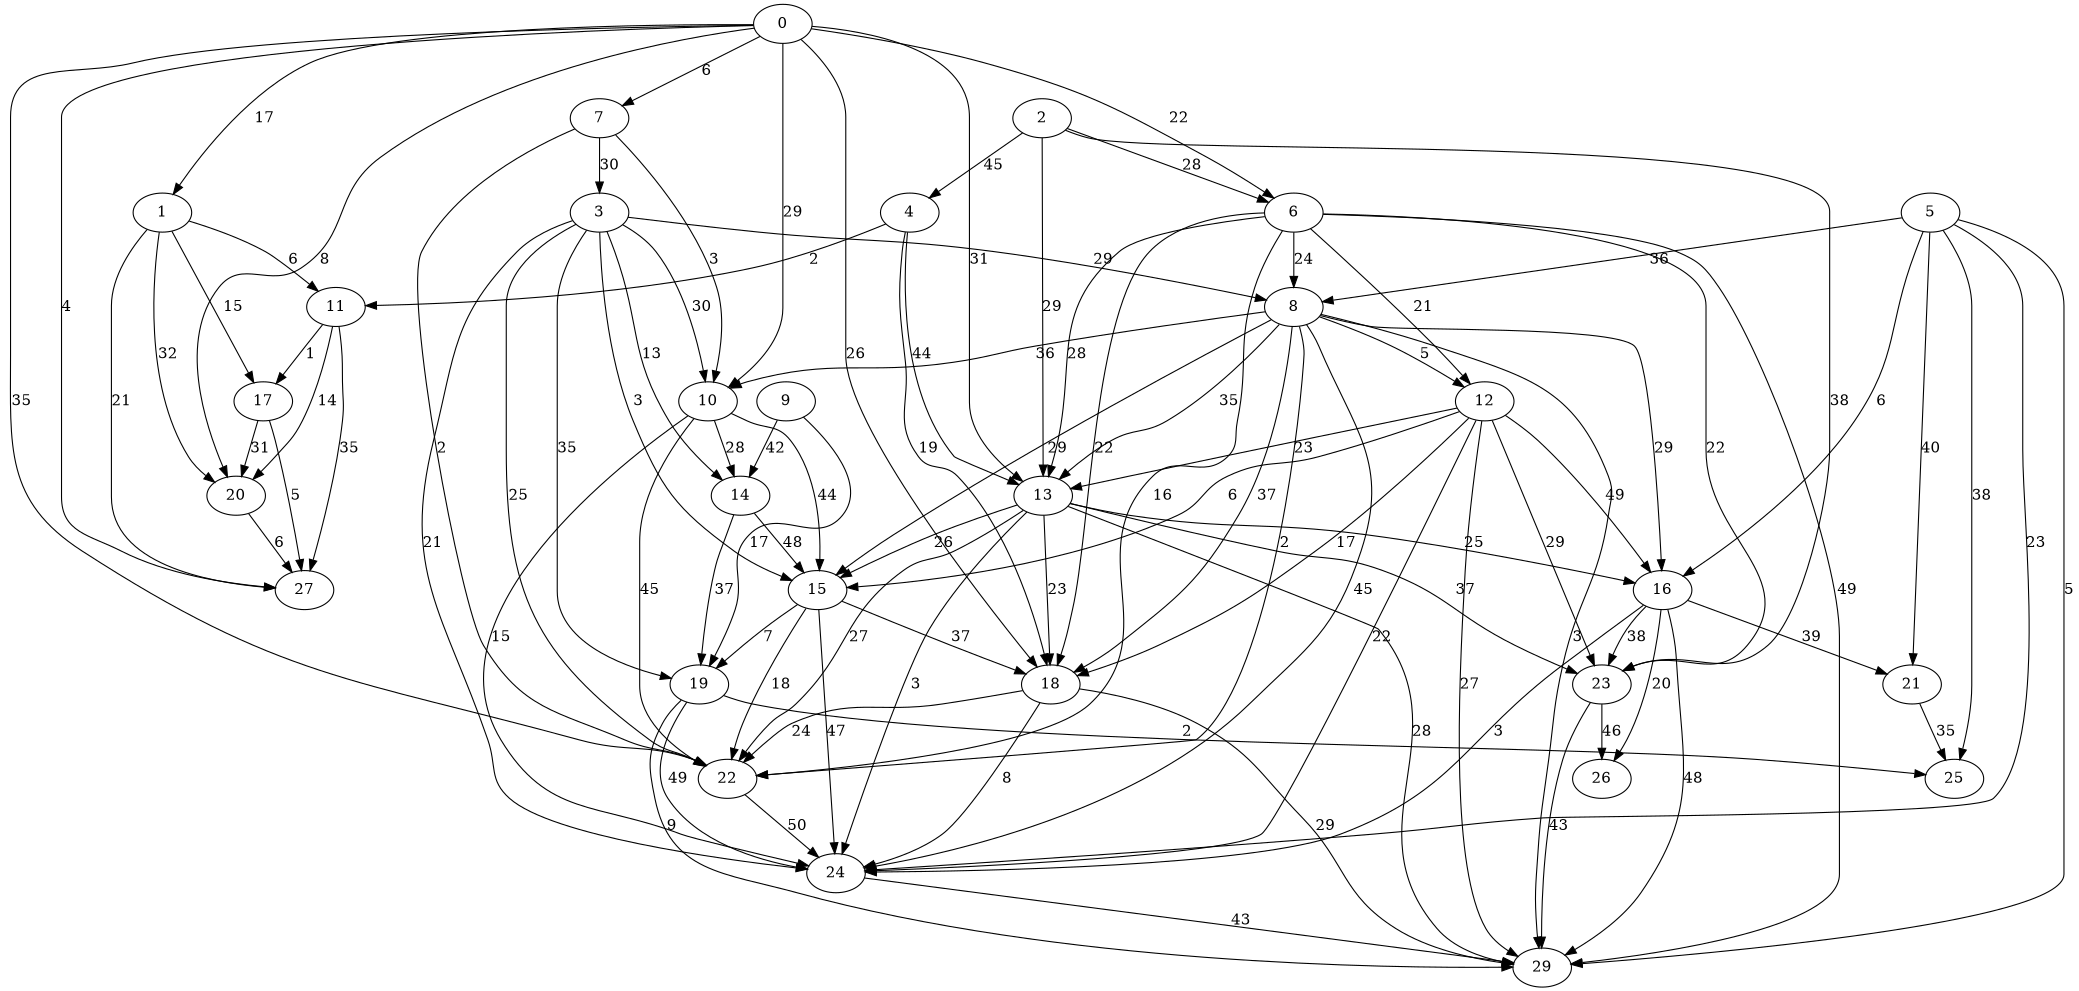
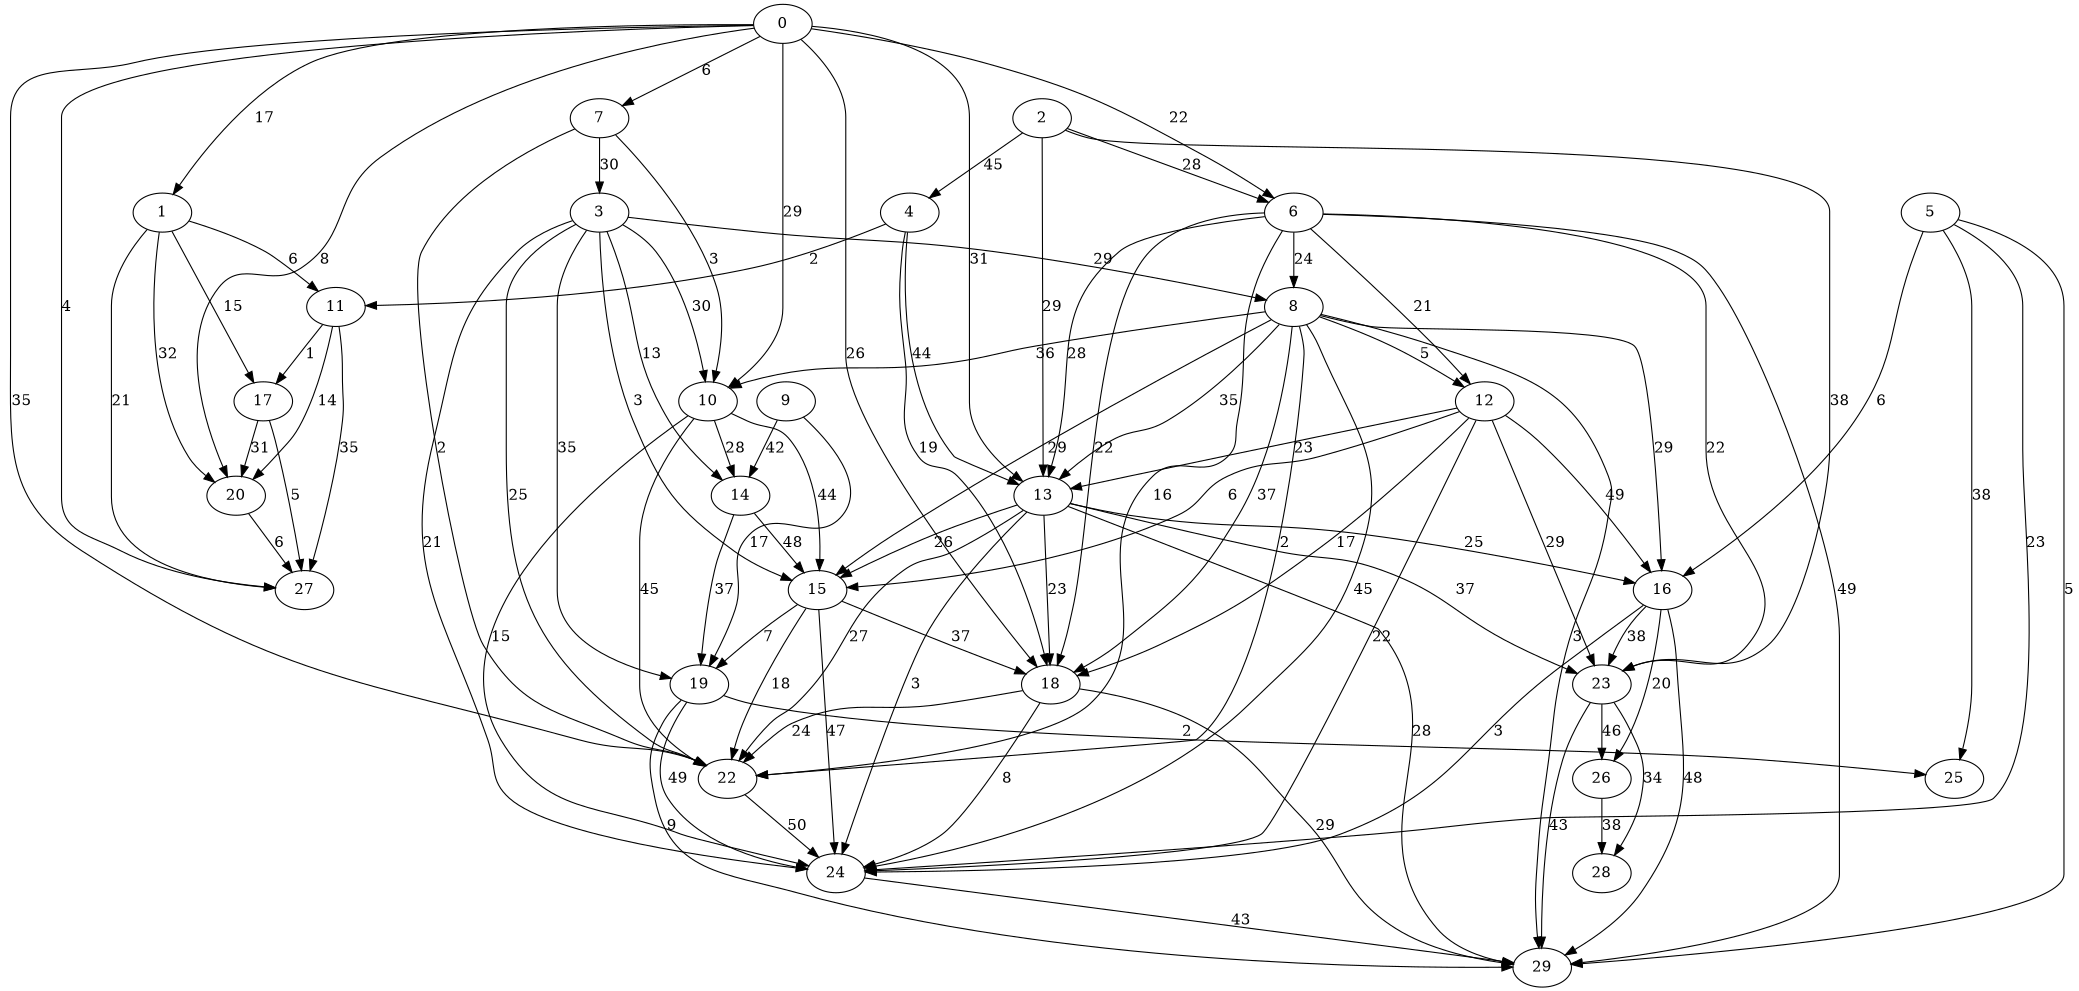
edge "5" -> "8": removed, label "36"
node "21": removed
edge "12" -> "29": removed, label "27"
node "28": added
